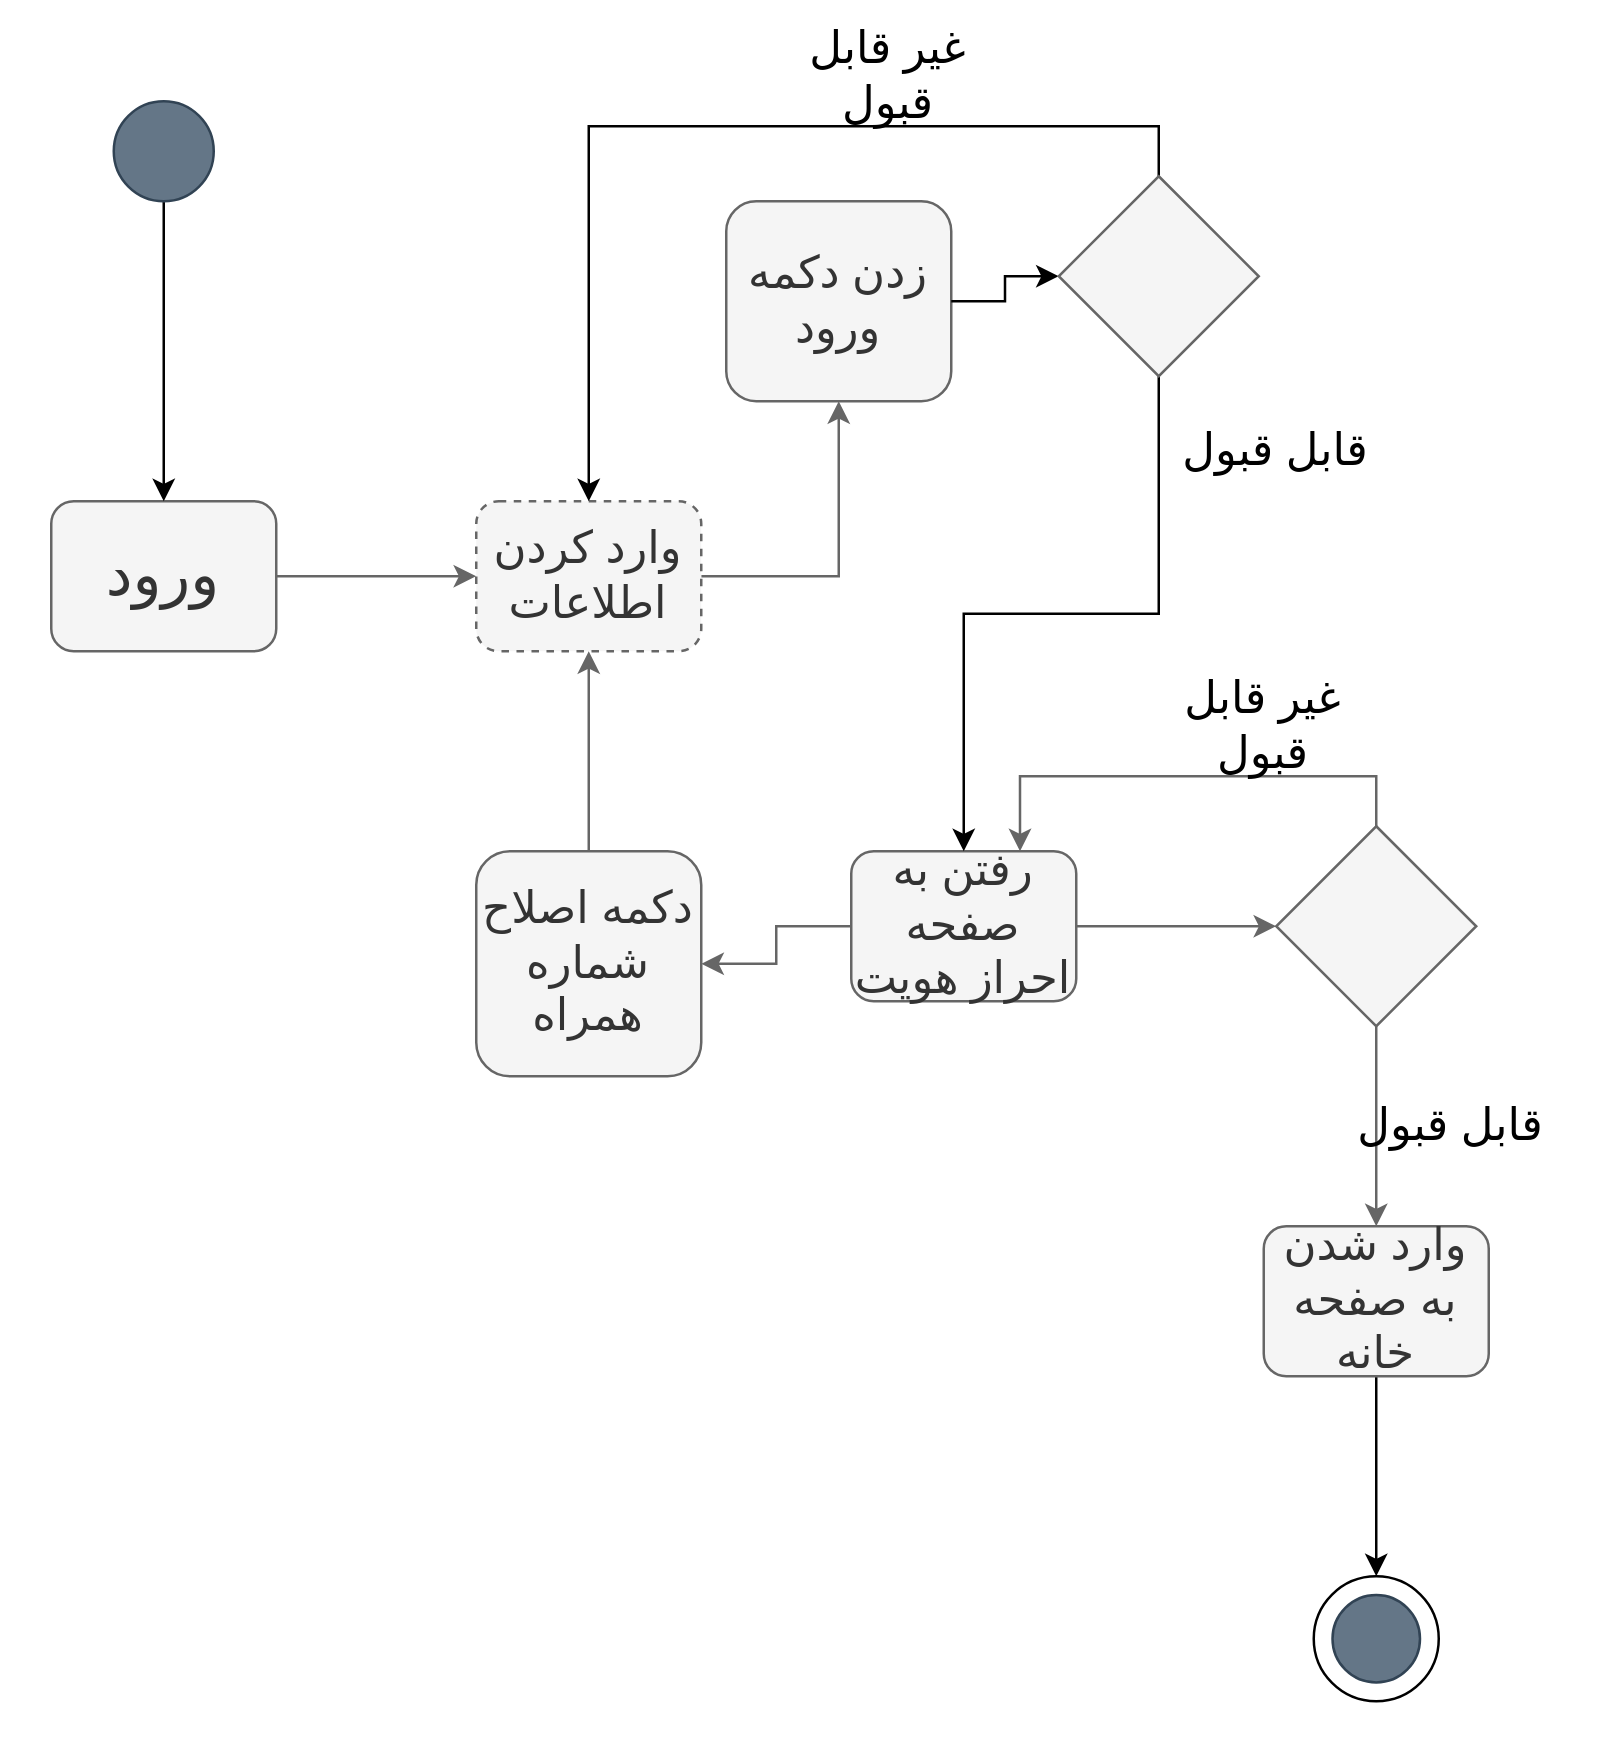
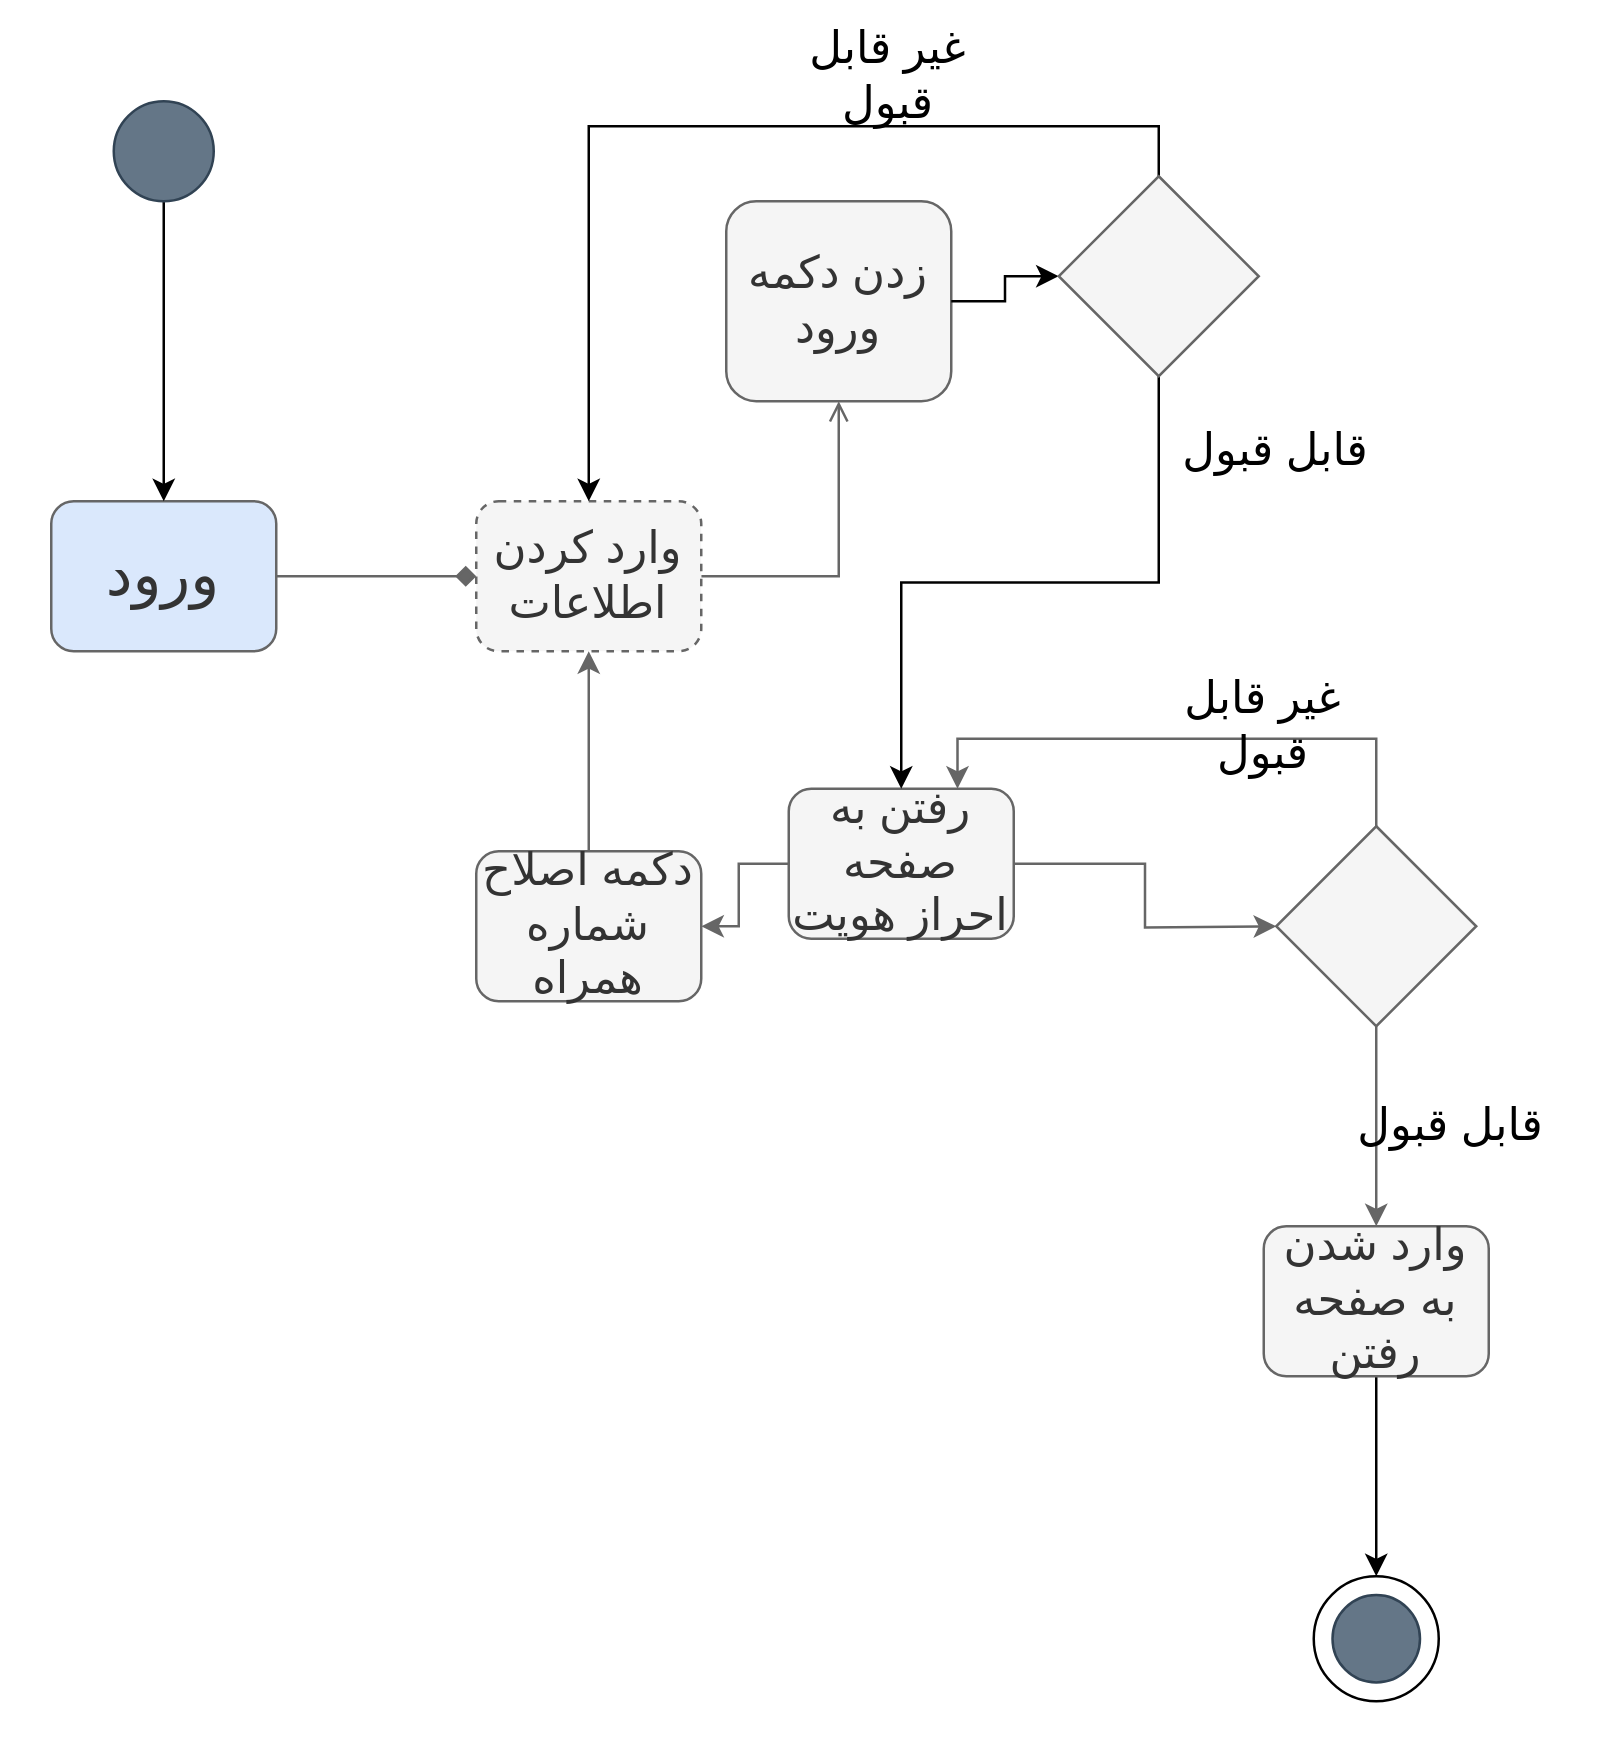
edge "وارد کردن اطلاعات" -> "زدن دکمه ورود": arrowhead classic -> open
node "ورود": fillcolor #f5f5f5 -> #dae8fc
edge "ورود" -> "وارد کردن اطلاعات": arrowhead classic -> diamond
node "رفتن به صفحه احراز هویت": moved (964, 926) -> (901, 864)
node "دکمه اصلاح شماره همراه": size 225x225 -> 225x150
node "وارد شدن به صفحه خانه": label "وارد شدن به صفحه خانه" -> "وارد شدن به صفحه رفتن"
